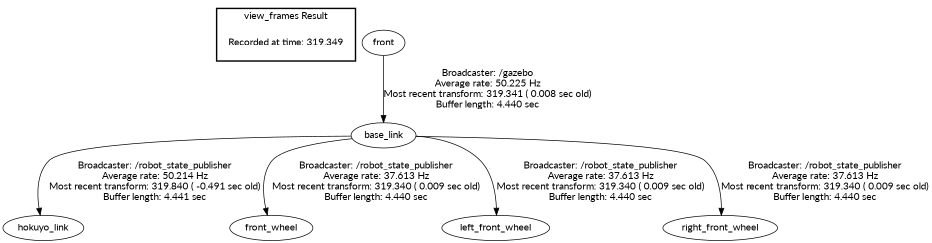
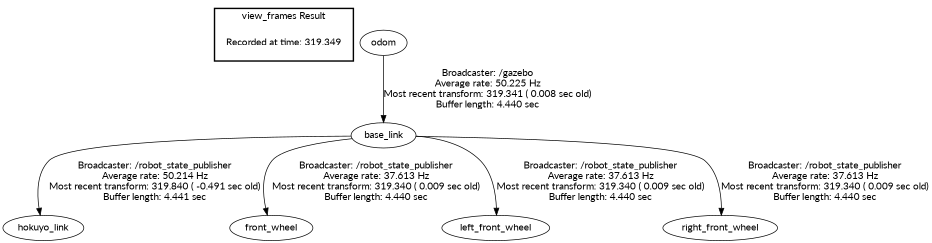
node "front": label "front" -> "odom"
